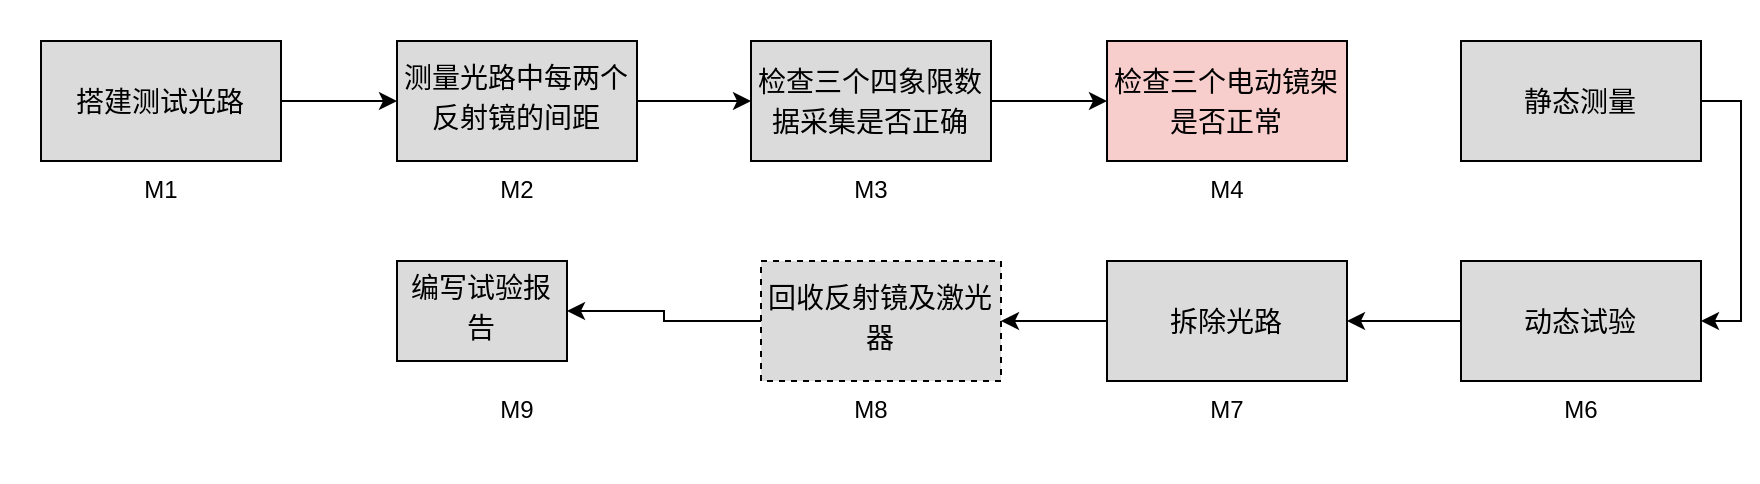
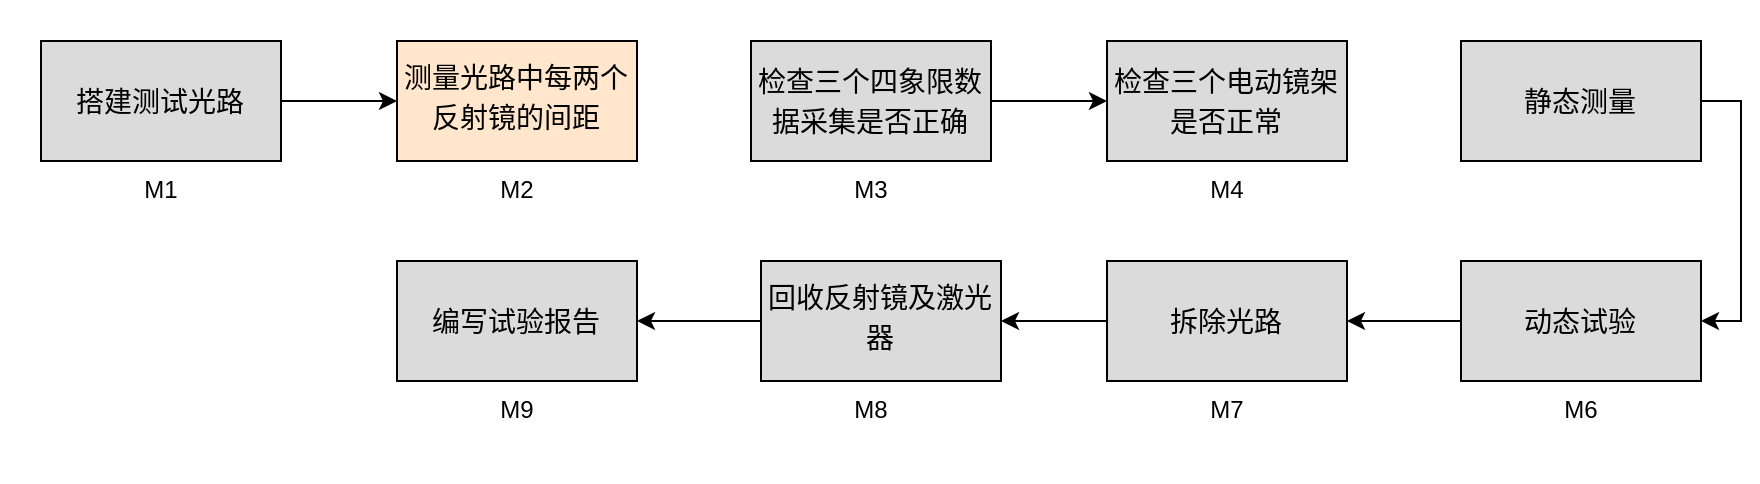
node "测量光路中每两个反射镜的间距": fillcolor #dbdbdb -> #ffe6cc
edge "测量光路中每两个反射镜的间距" -> "检查三个四象限数据采集是否正确": removed
node "检查三个电动镜架是否正常": fillcolor #f8cecc -> #dbdbdb
node "编写试验报告": size 170x100 -> 240x120
node "回收反射镜及激光器": style dashed -> solid
